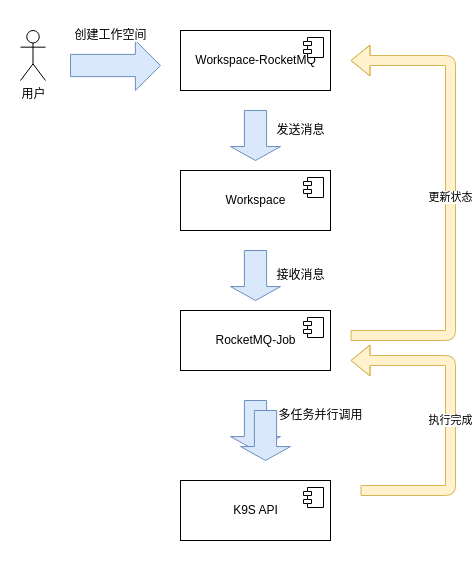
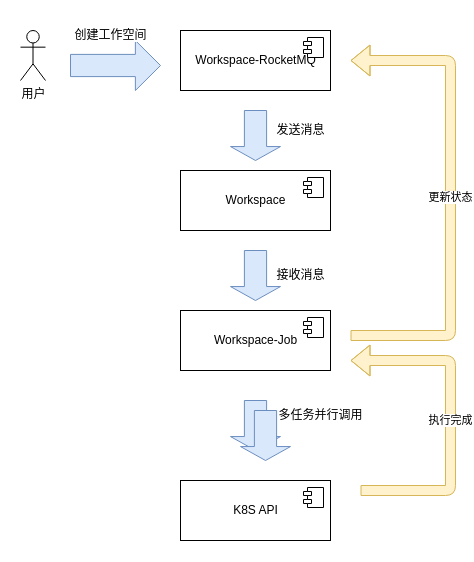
node "RocketMQ-Job": label "RocketMQ-Job" -> "Workspace-Job"
node "K9S API": label "K9S API" -> "K8S API"
